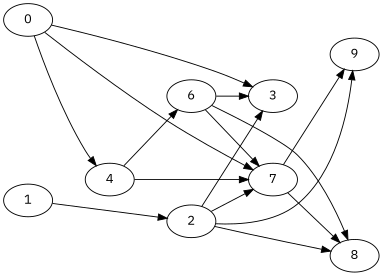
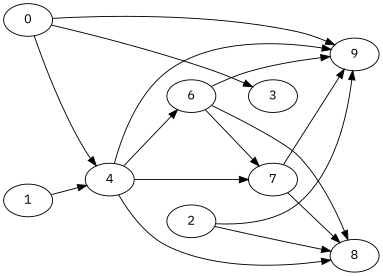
edge "4" -> "9": added
edge "6" -> "3": now "6" -> "9"
edge "0" -> "7": now "0" -> "9"
edge "2" -> "3": removed
edge "2" -> "7": removed
edge "1" -> "2": now "1" -> "4"
edge "4" -> "8": added
